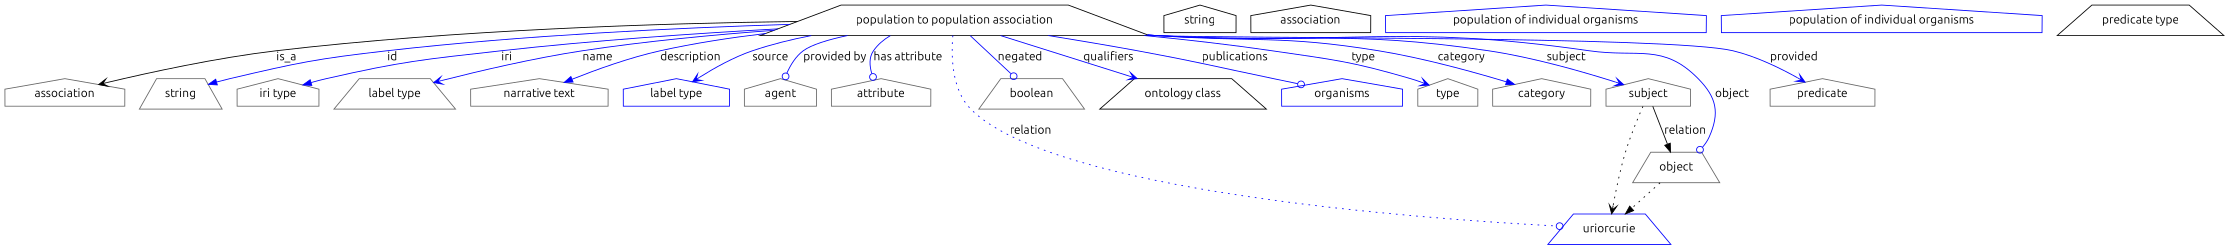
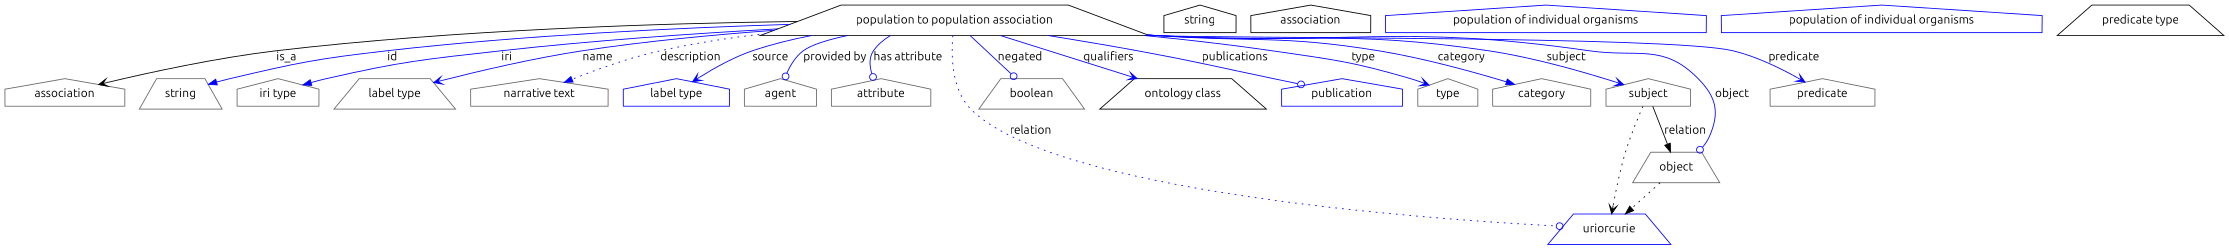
edge "population to population association" -> "narrative text": style solid -> dotted
edge "population to population association" -> "predicate": label "provided" -> "predicate"
node "organisms": label "organisms" -> "publication"
